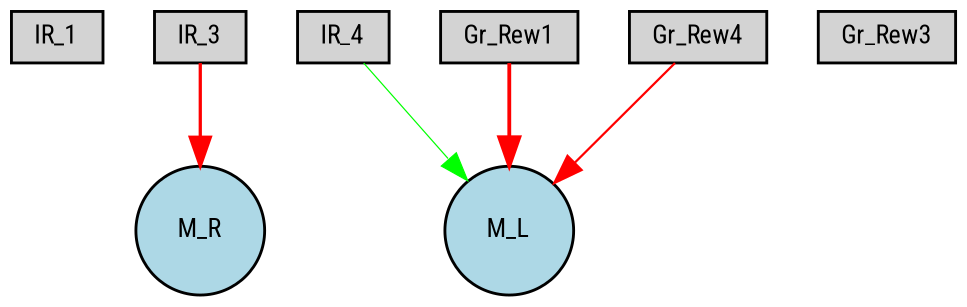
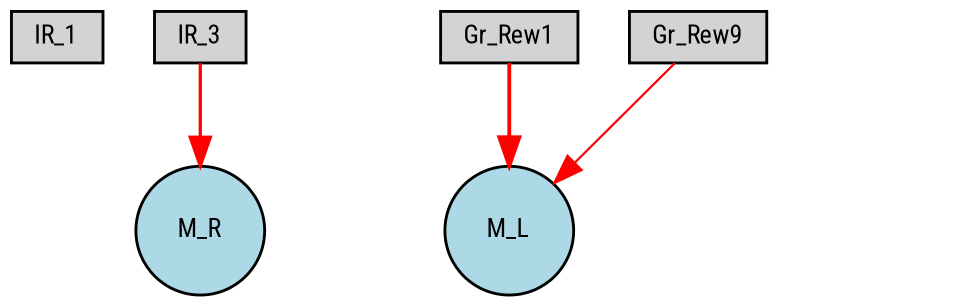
node "IR_4": removed
node "Gr_Rew4": label "Gr_Rew4" -> "Gr_Rew9"
node "Gr_Rew3": removed
